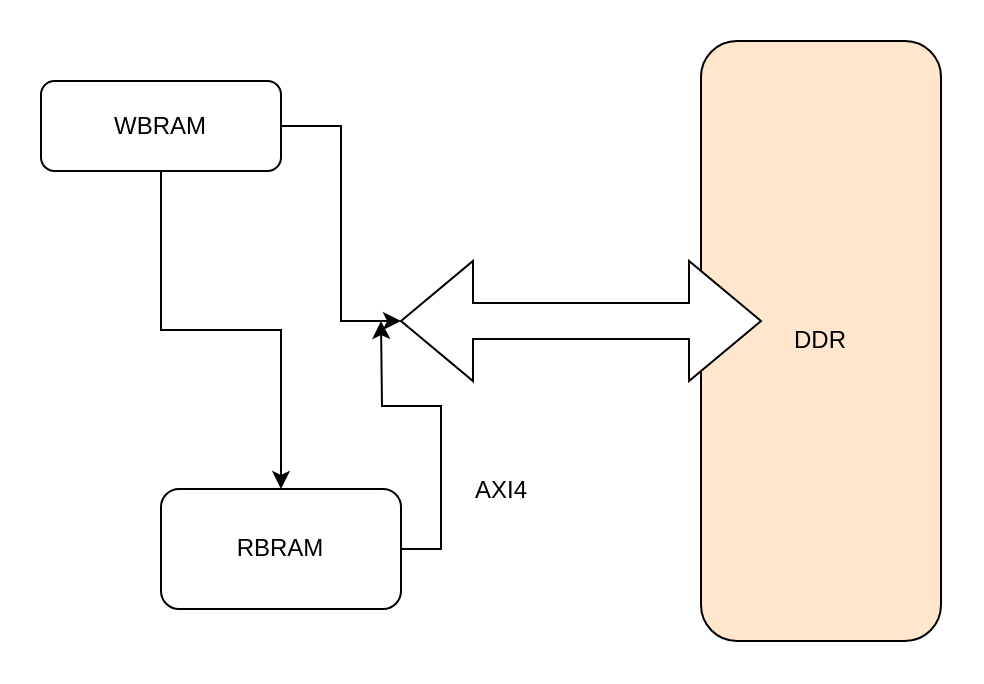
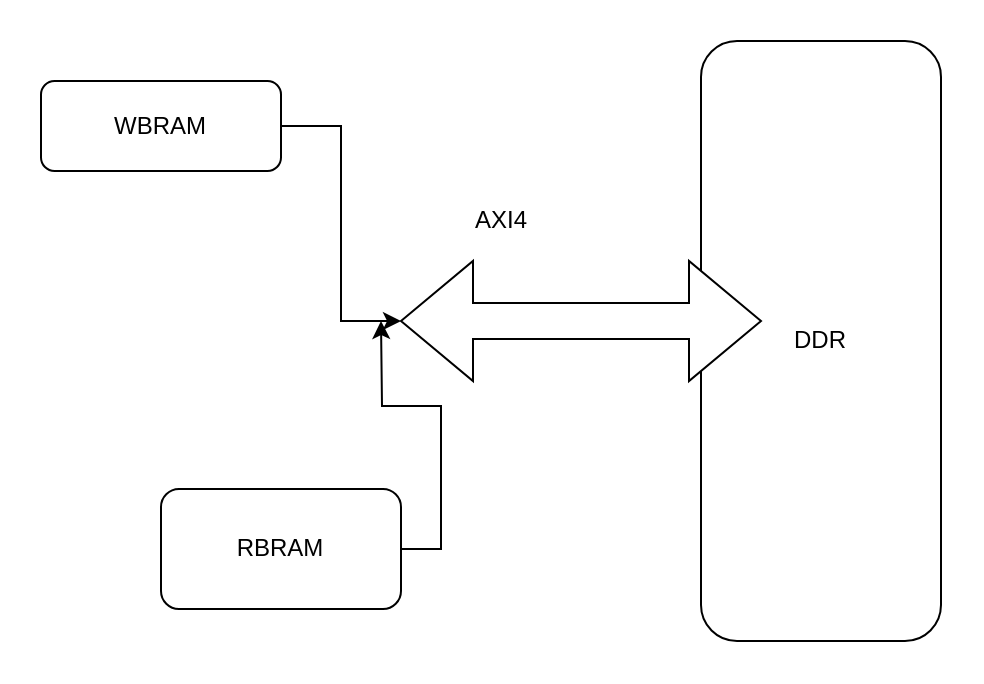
edge "WBRAM" -> "RBRAM": removed
node "DDR": fillcolor #ffe6cc -> #ffffff
node "AXI4": moved (501, 491) -> (501, 221)
